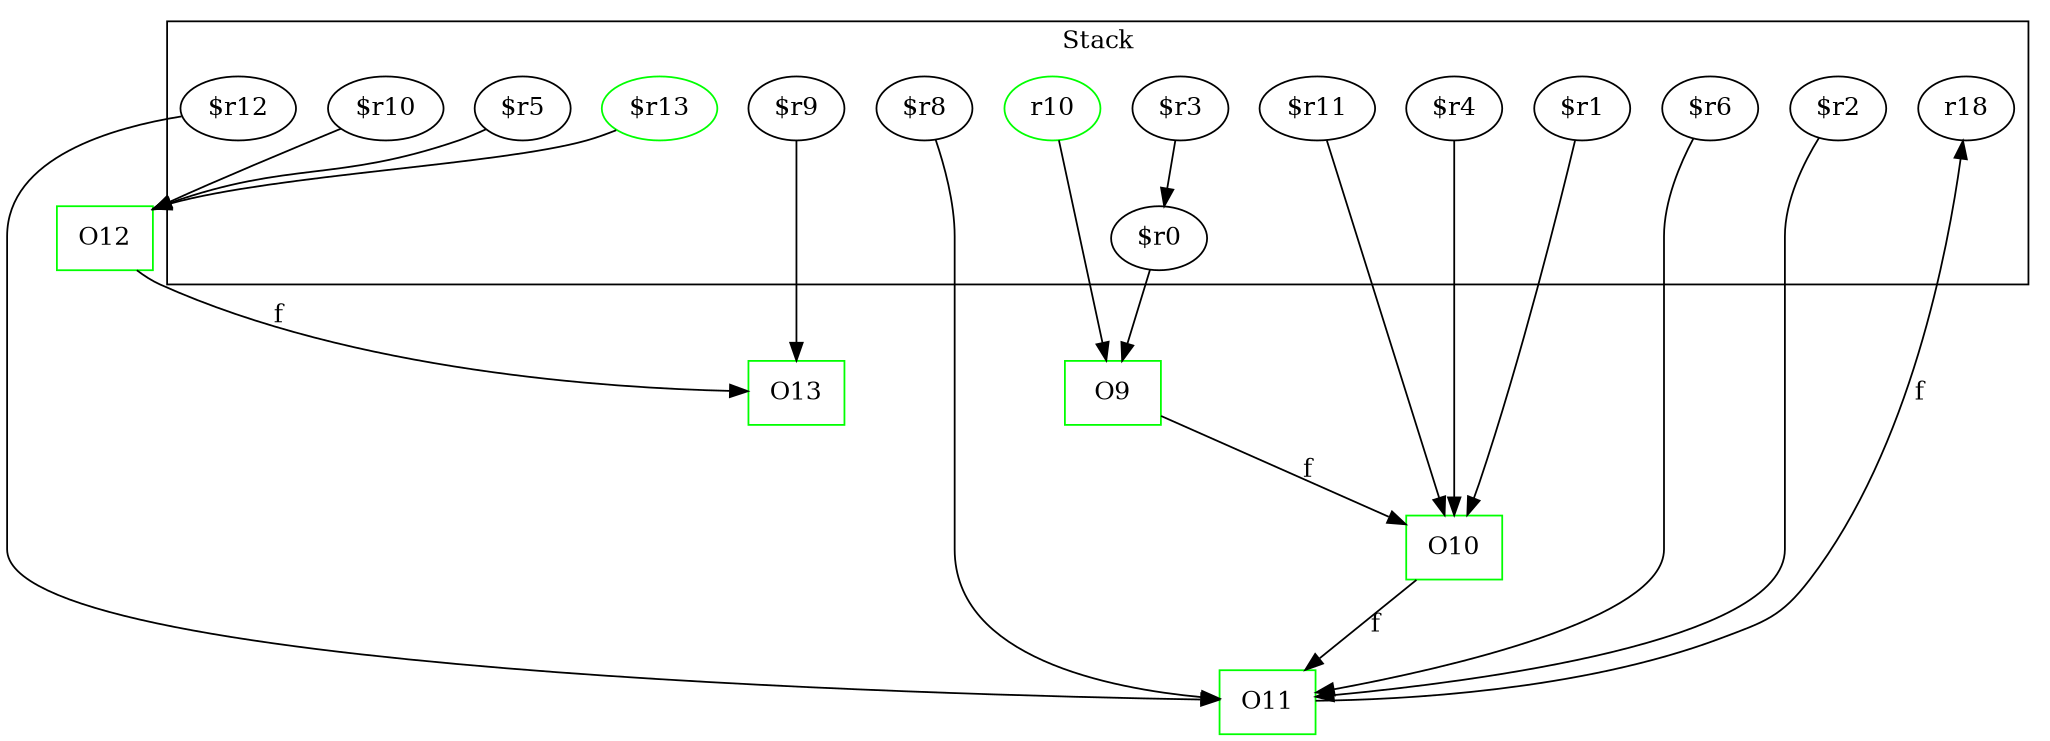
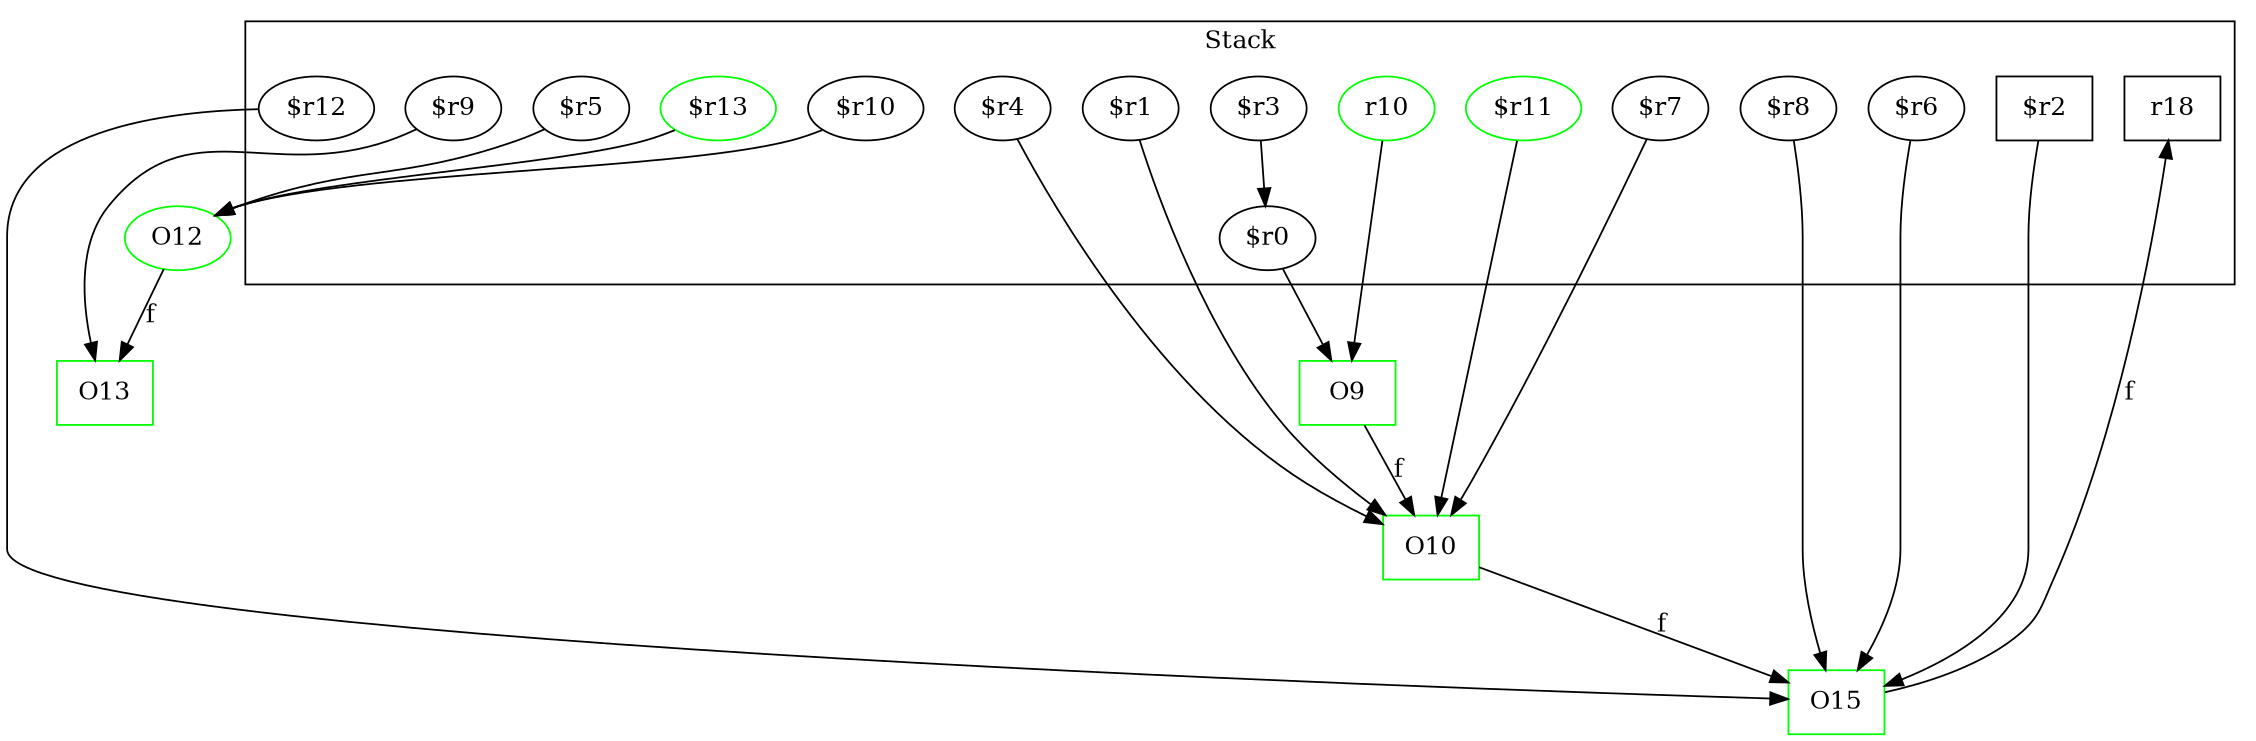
node "$r11": color black -> green
node "$r7": added
node "$r2": shape ellipse -> box
node "r18": shape ellipse -> box
node "O12": shape box -> ellipse
node "O11": label "O11" -> "O15"
